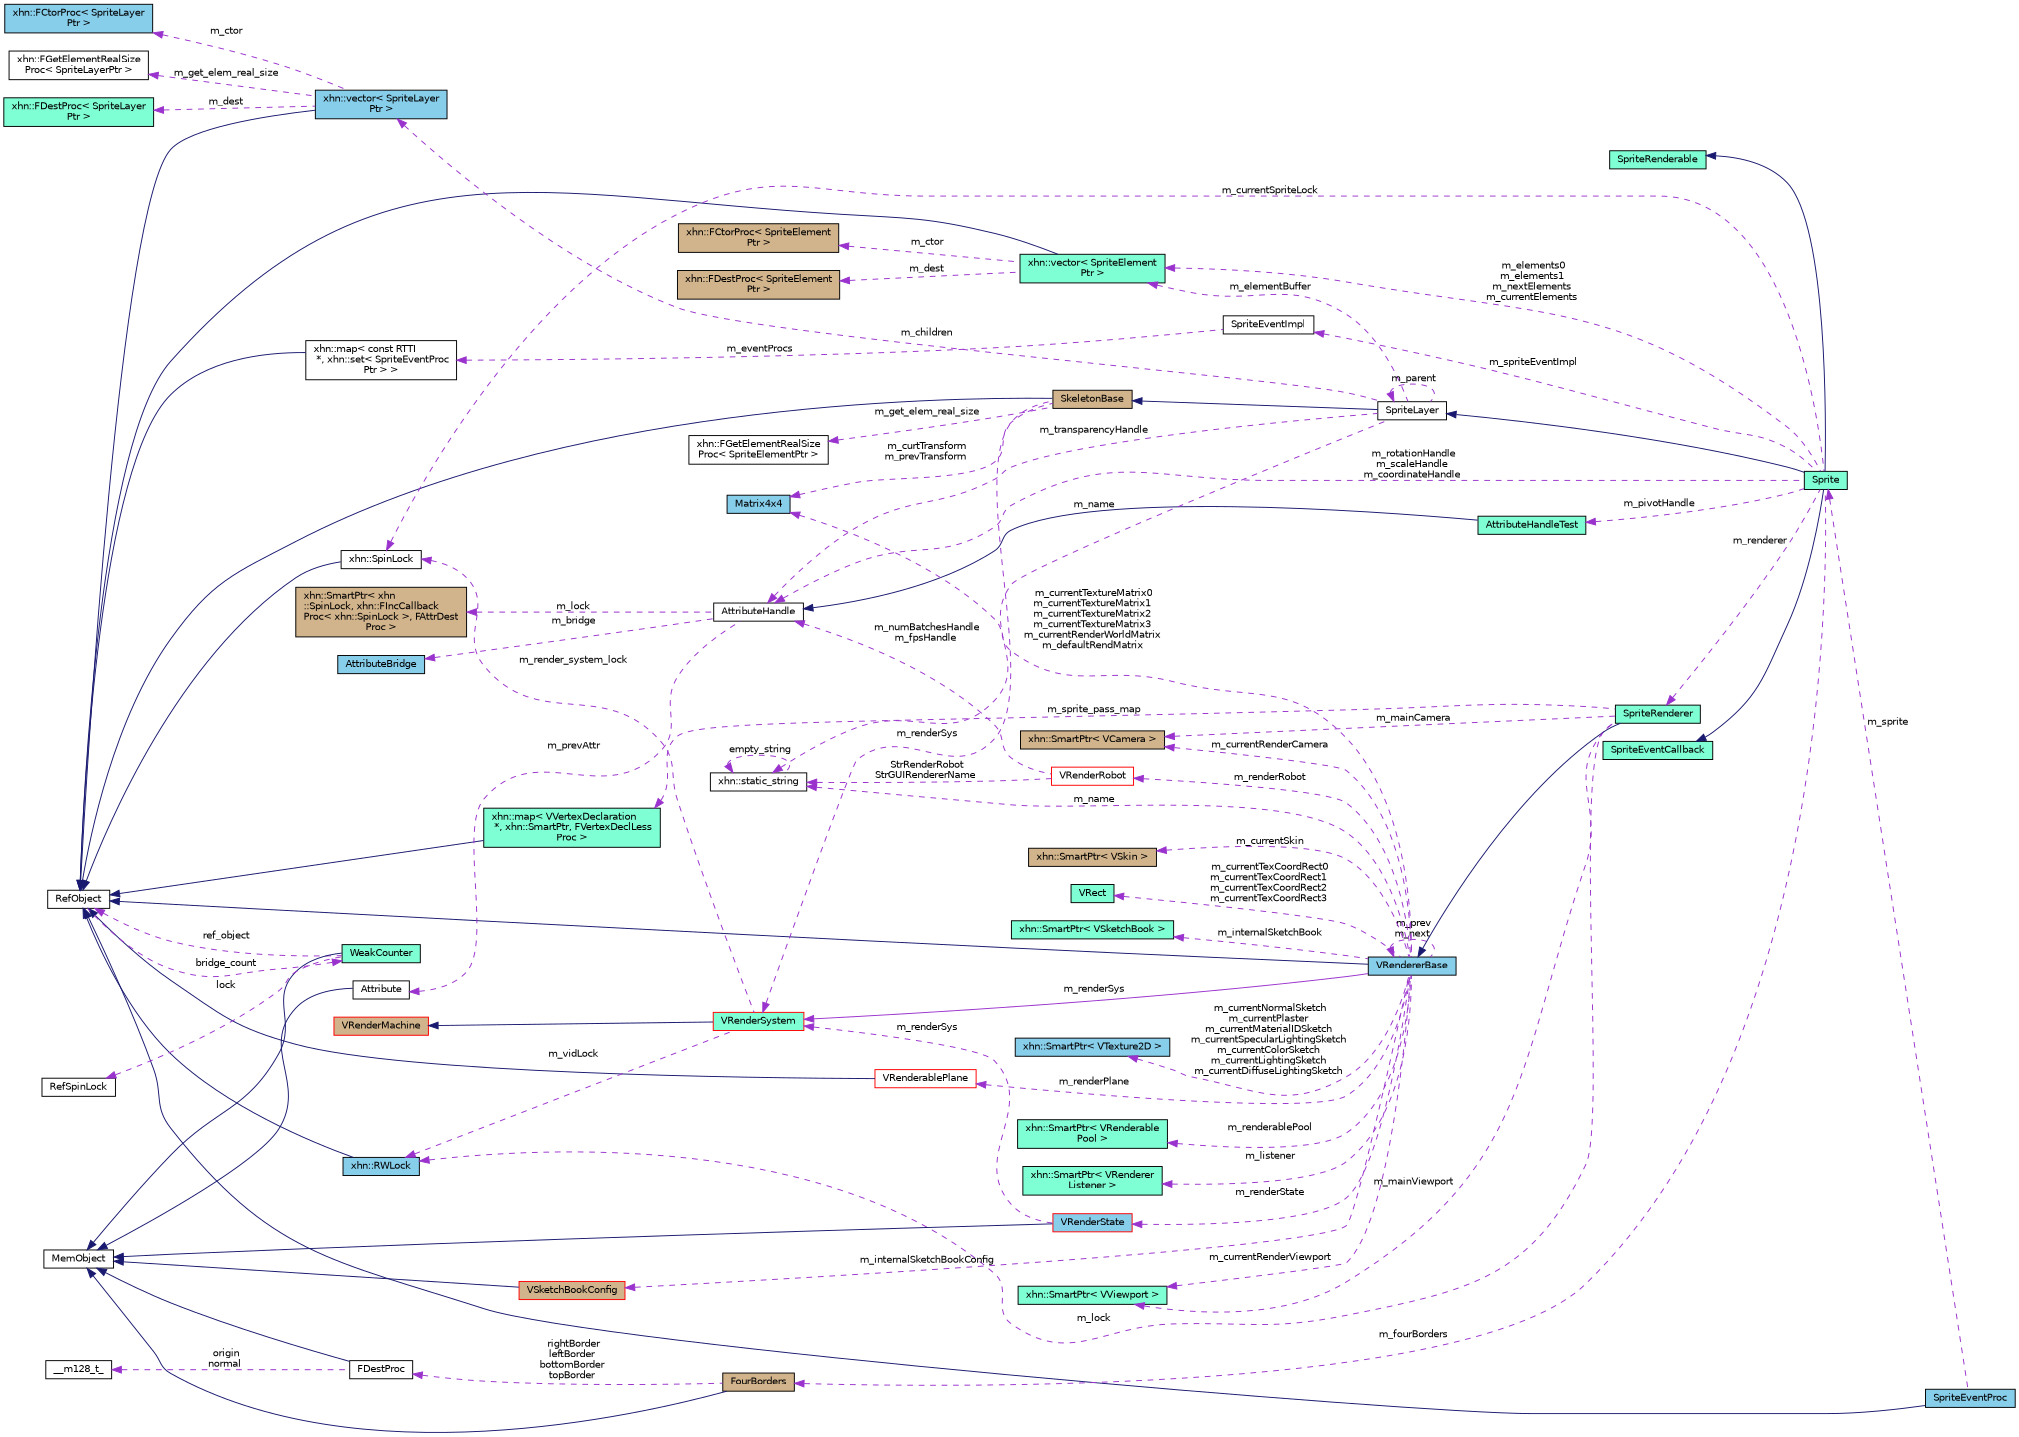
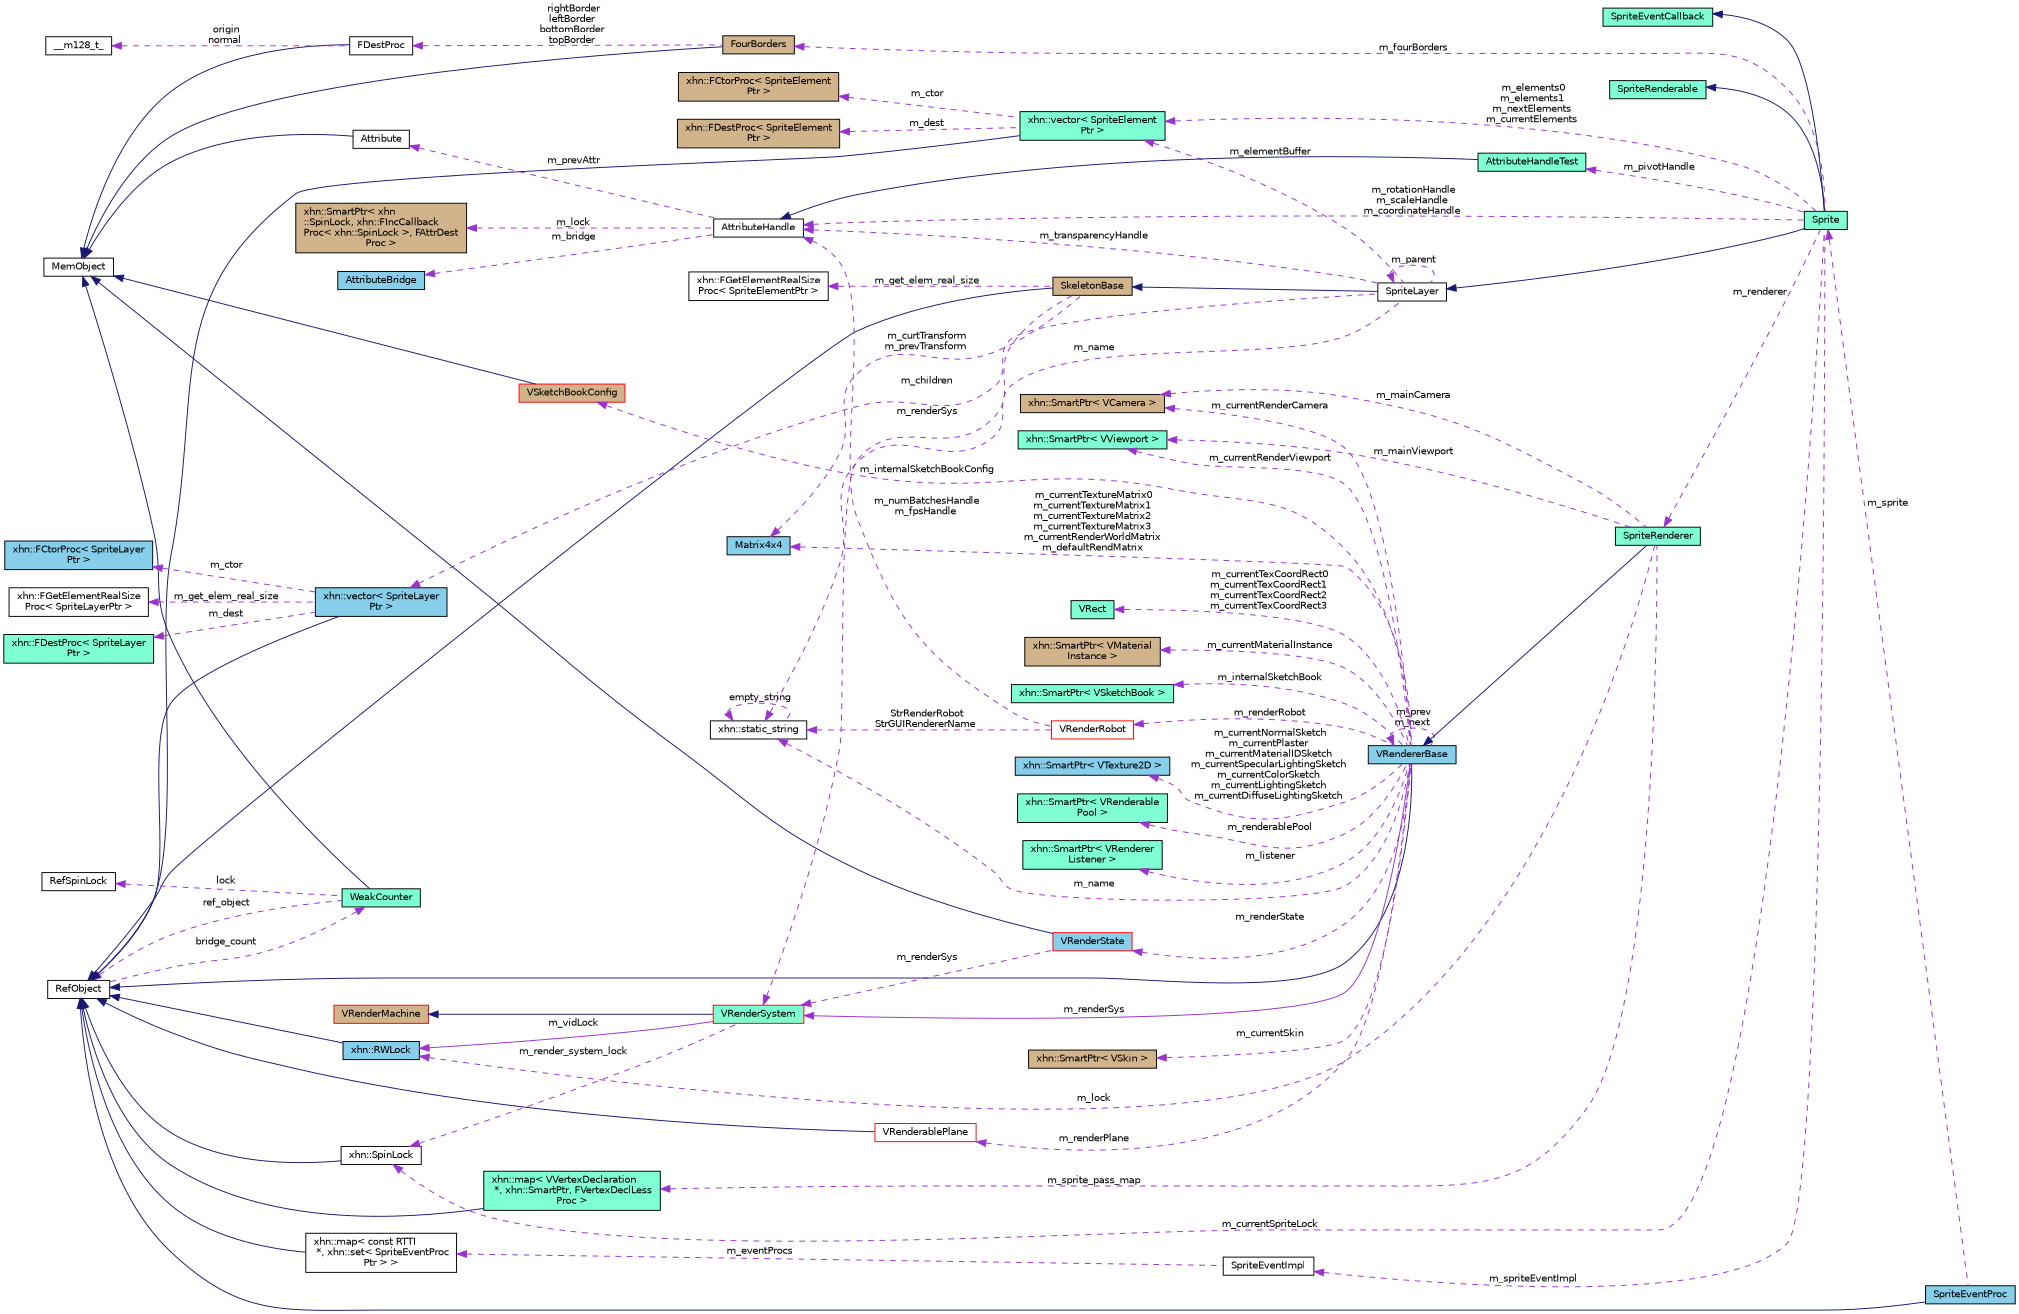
node "xhn::SmartPtr< VMaterial Instance >": added
edge "VRenderSystem" -> "xhn::RWLock": style dashed -> solid
